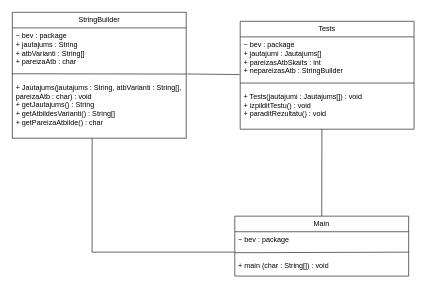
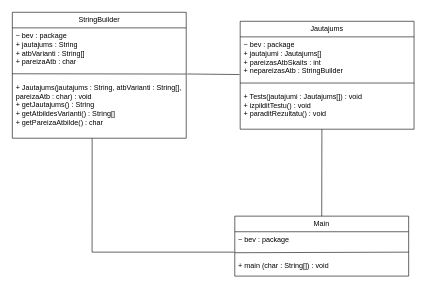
node "Tests": label "Tests" -> "Jautajums"
